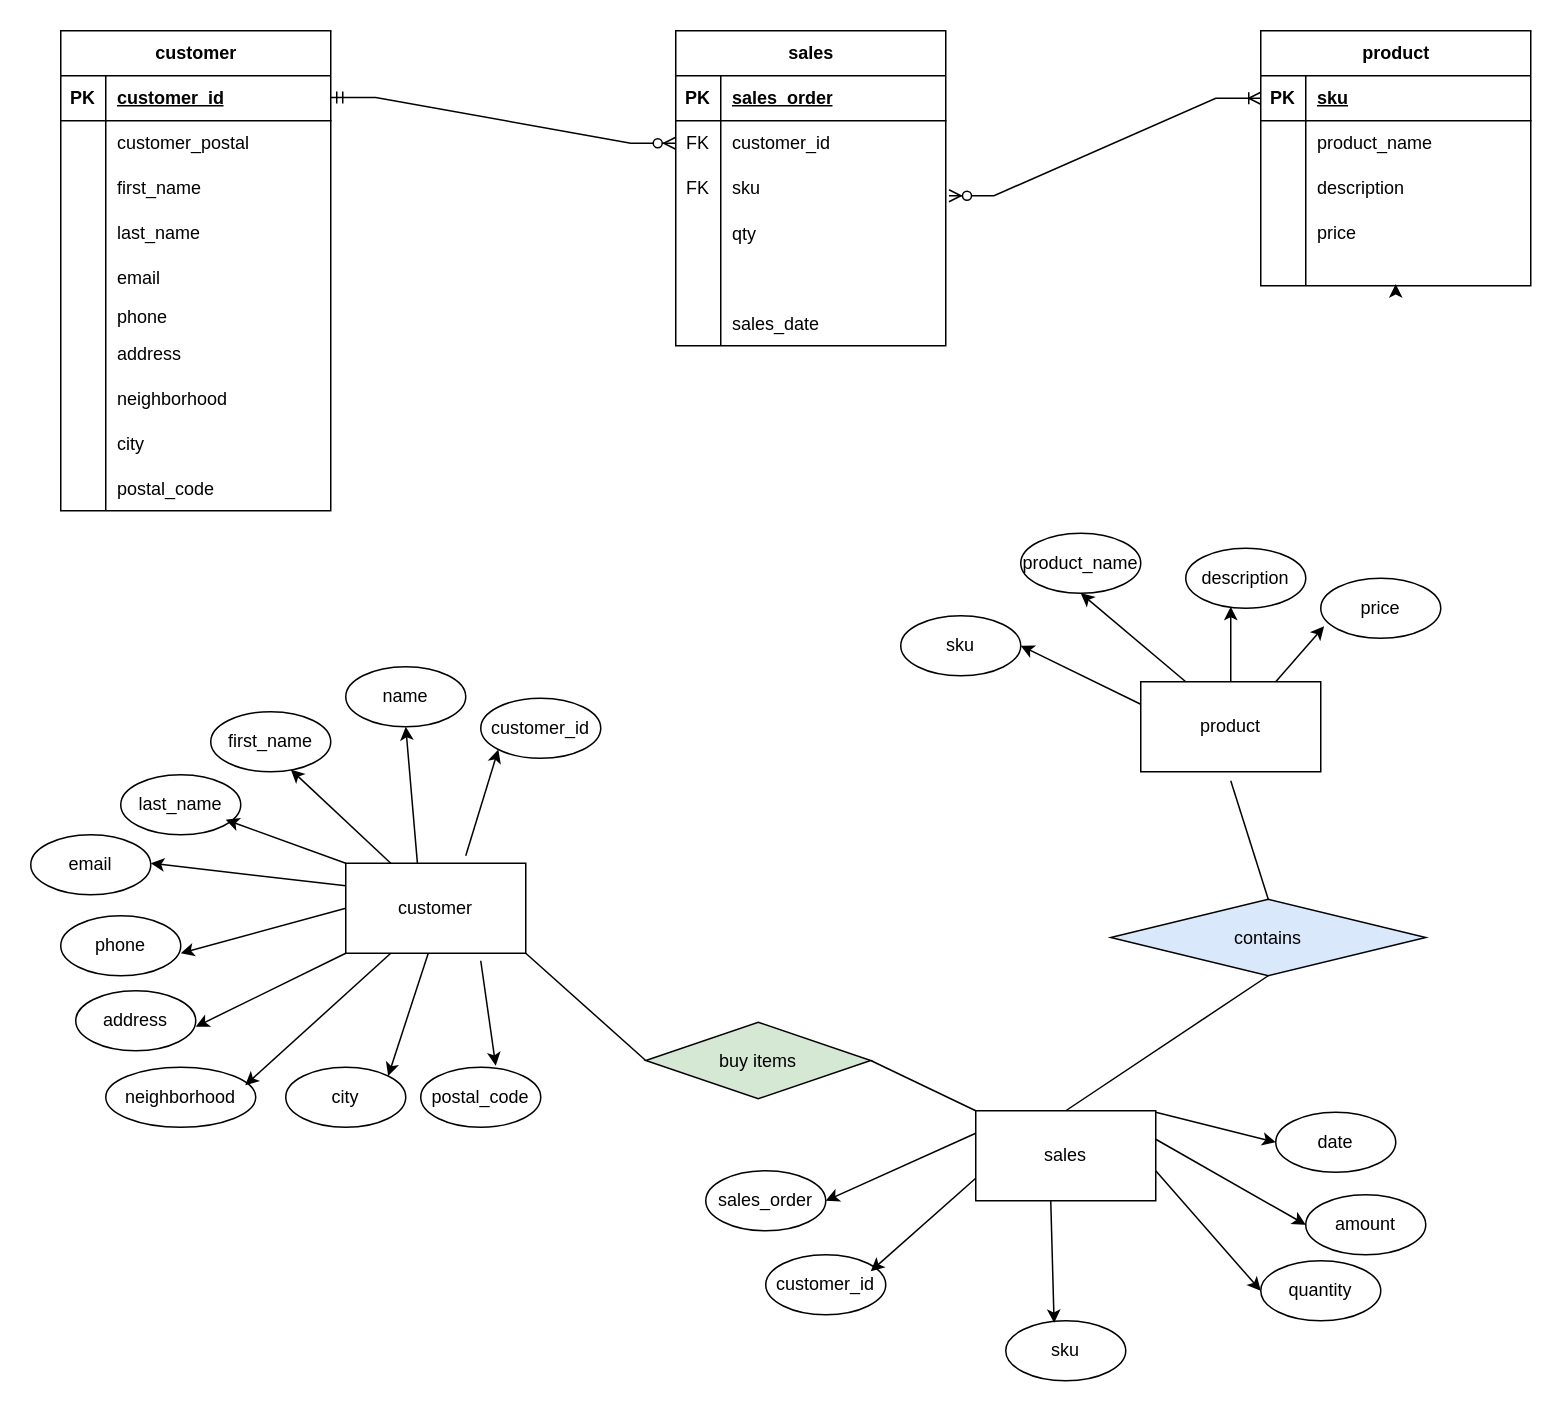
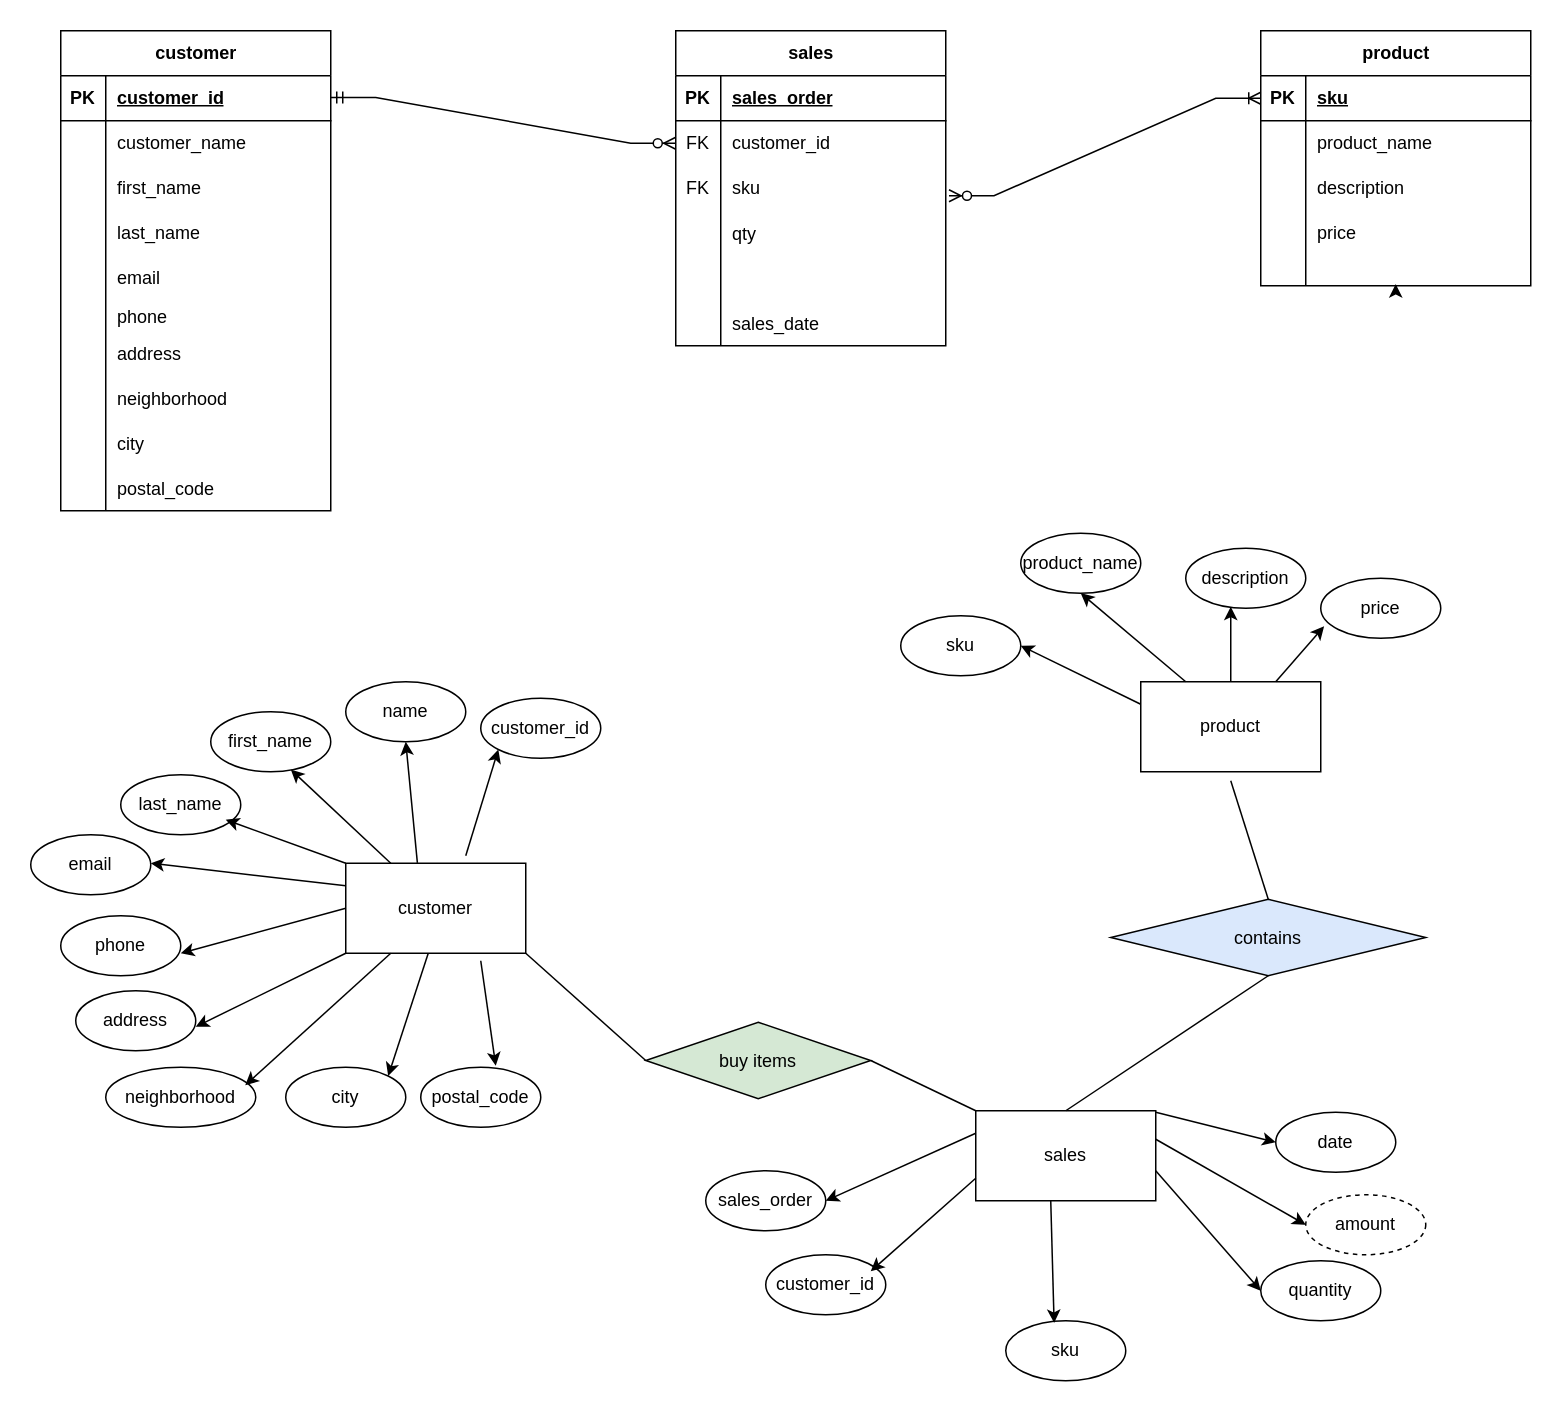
node "customer_postal": label "customer_postal" -> "customer_name"
node "name": moved (406, 697) -> (406, 712)
node "amount": style solid -> dashed
